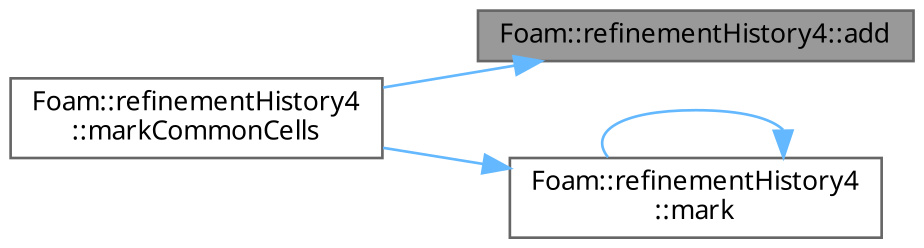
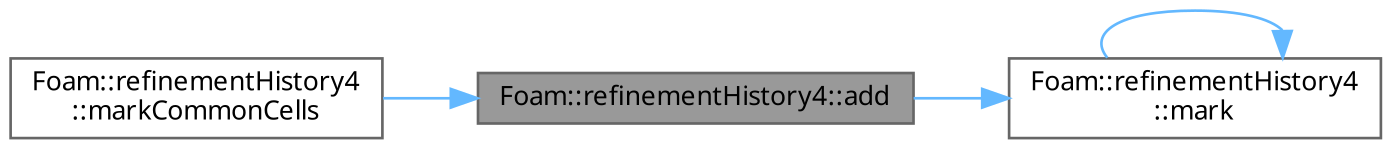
edge "Foam::refinementHistory4 ::markCommonCells" -> "Foam::refinementHistory4 ::mark": now "Foam::refinementHistory4::add" -> "Foam::refinementHistory4 ::mark"
